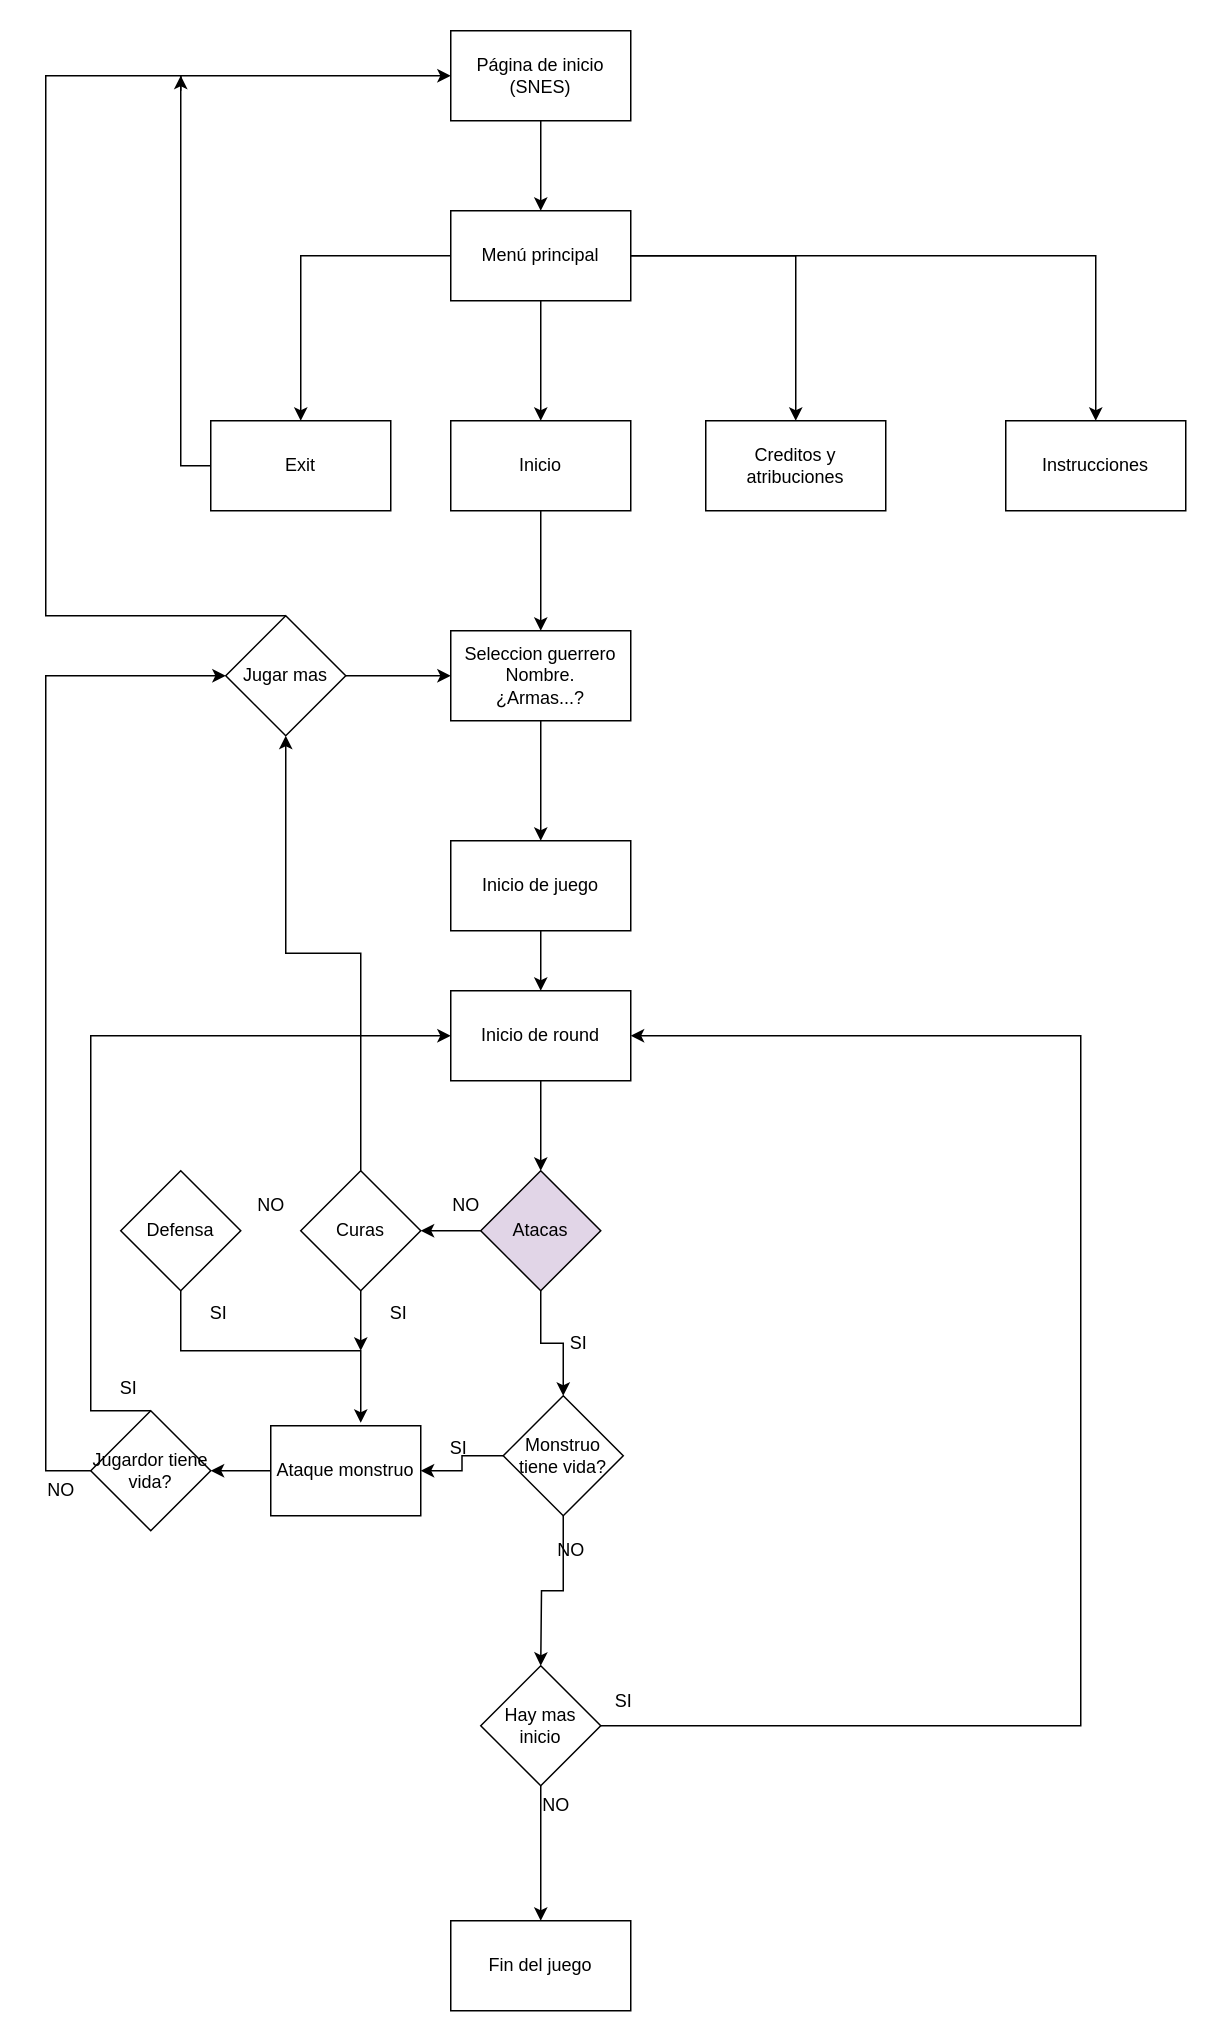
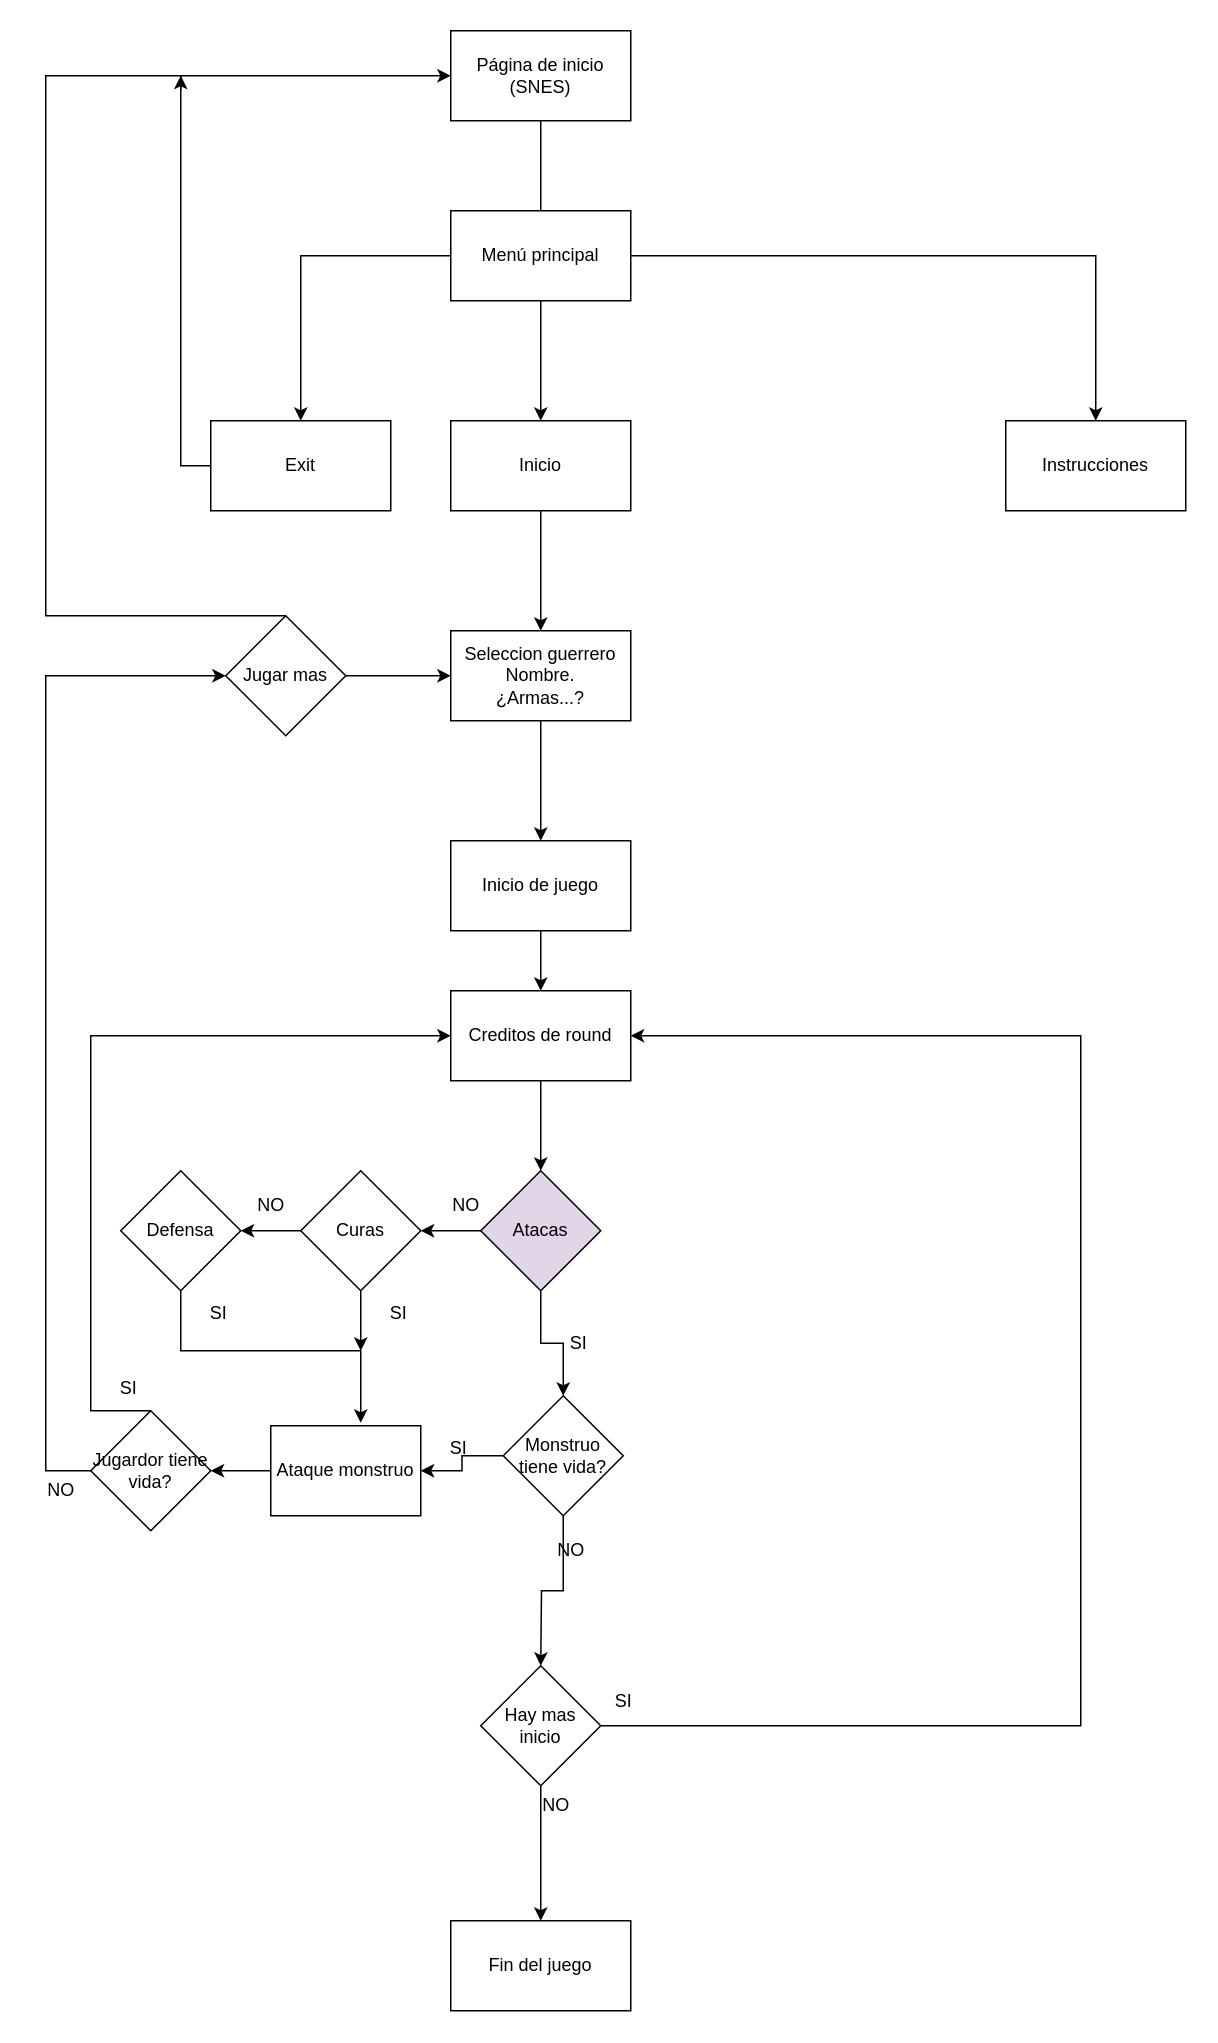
edge "Página de inicio (SNES)" -> "Menú principal": arrowhead classic -> none
edge "Menú principal" -> "Creditos y atribuciones": removed
node "Creditos y atribuciones": removed
edge "Curas" -> "Jugar mas": now "Curas" -> "Defensa"
node "Inicio de round": label "Inicio de round" -> "Creditos de round"
